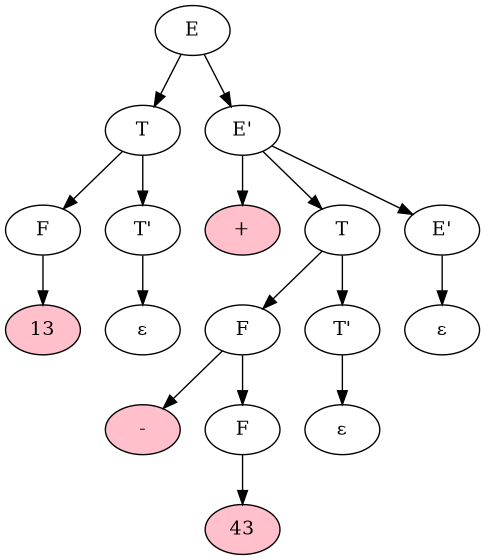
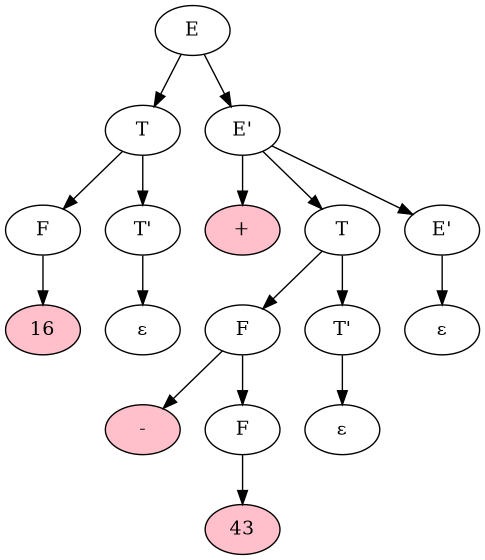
node "13": label "13" -> "16"
